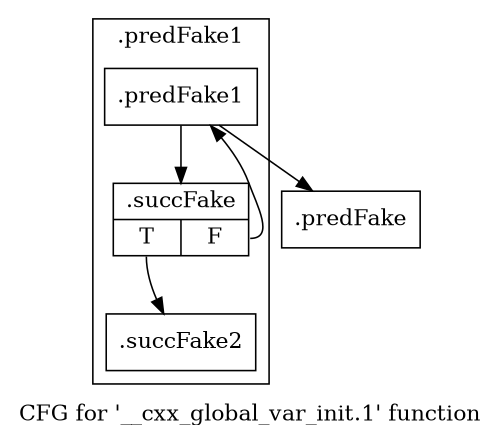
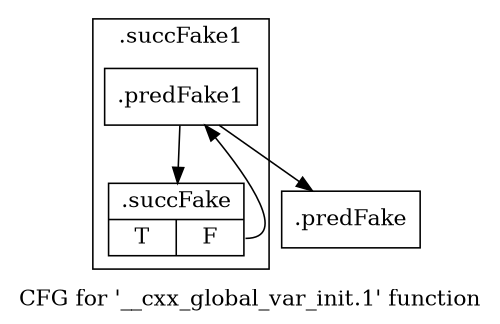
cluster ".predFake1": label ".predFake1" -> ".succFake1"
node ".succFake2": removed
